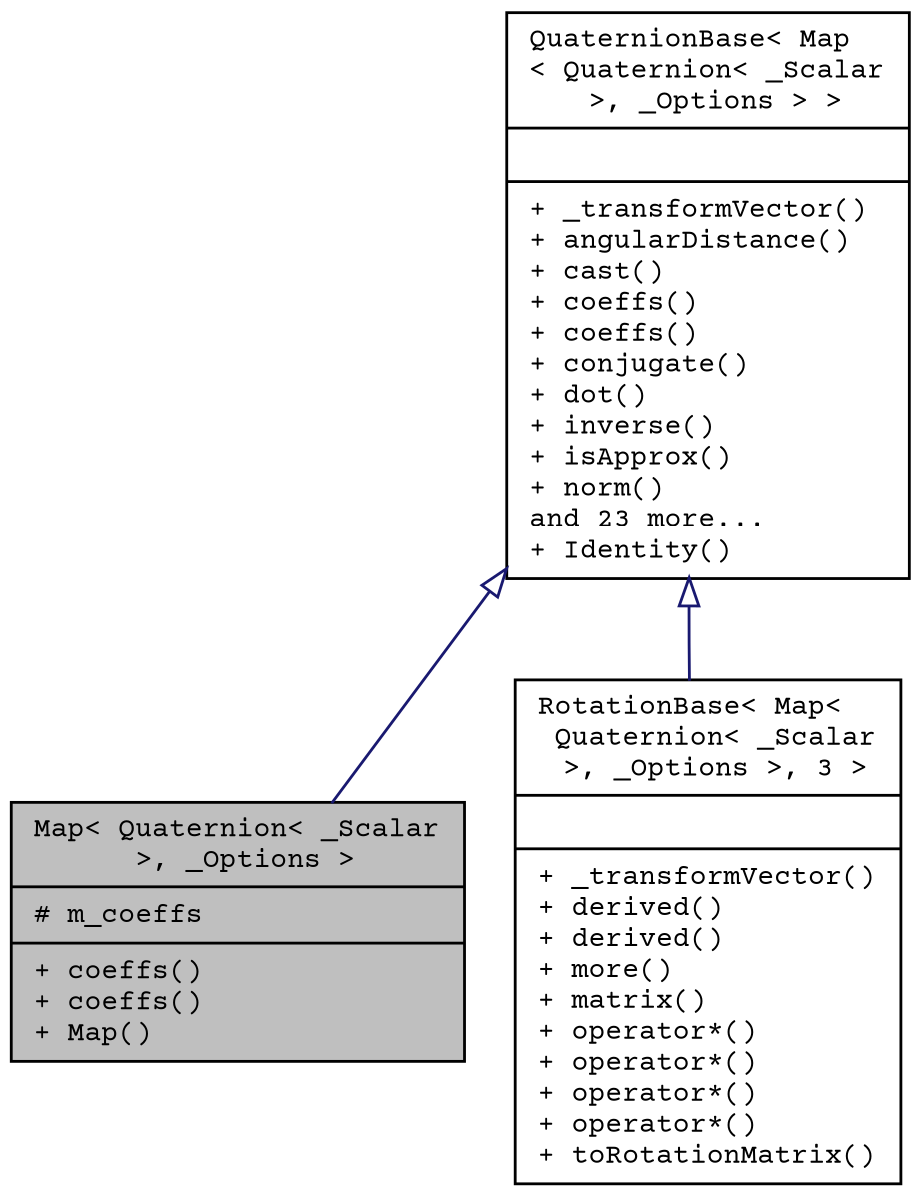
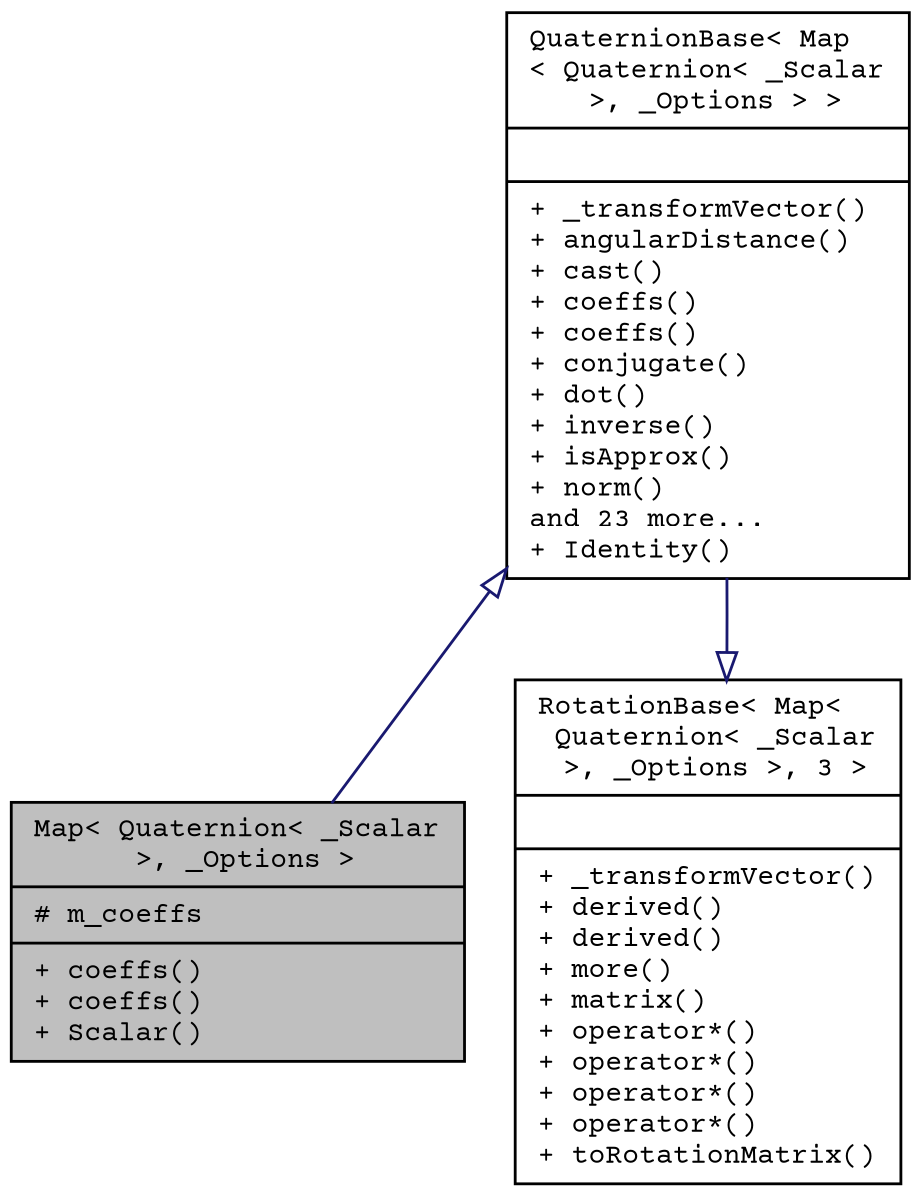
edge "RotationBase< Map<" -> "QuaternionBase< Map": reversed
node "Map< Quaternion< _Scalar": text "+ Map()" -> "+ Scalar()"
